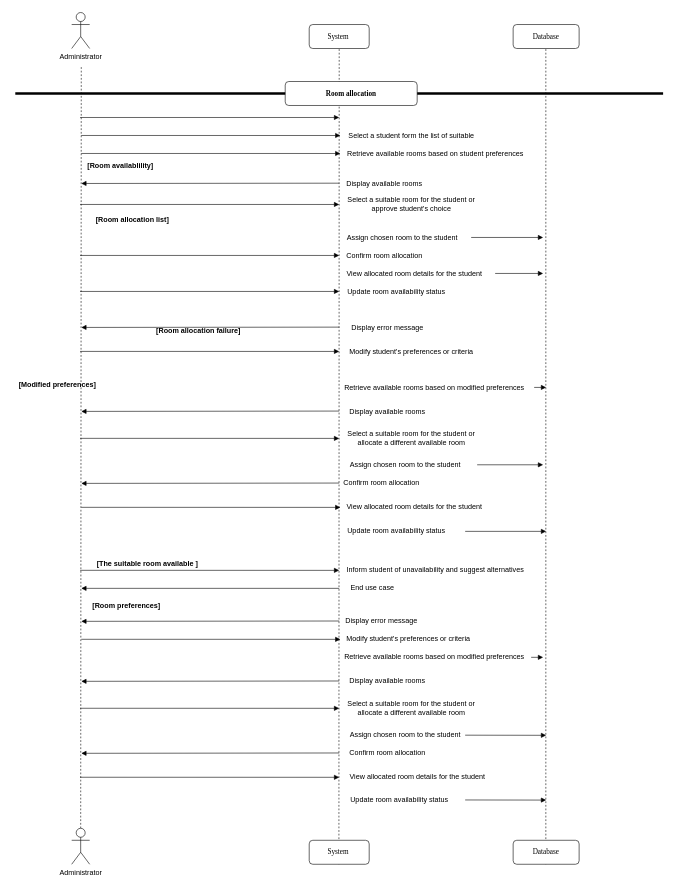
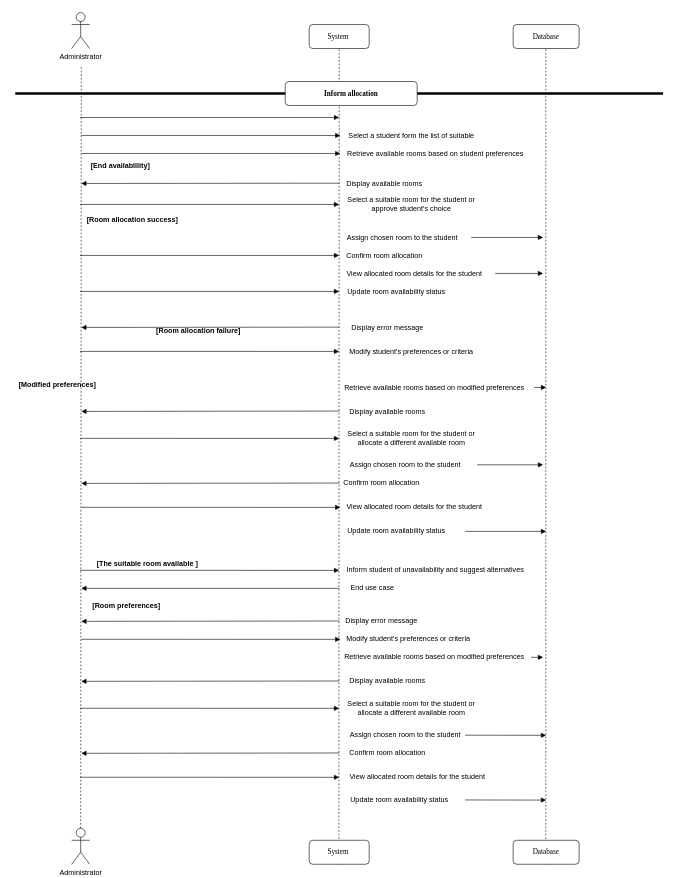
node "Room allocation": label "Room allocation" -> "Inform allocation"
node "[Room availablility]": label "[Room availablility]" -> "[End availablility]"
node "[Room allocation list]": label "[Room allocation list]" -> "[Room allocation success]"
